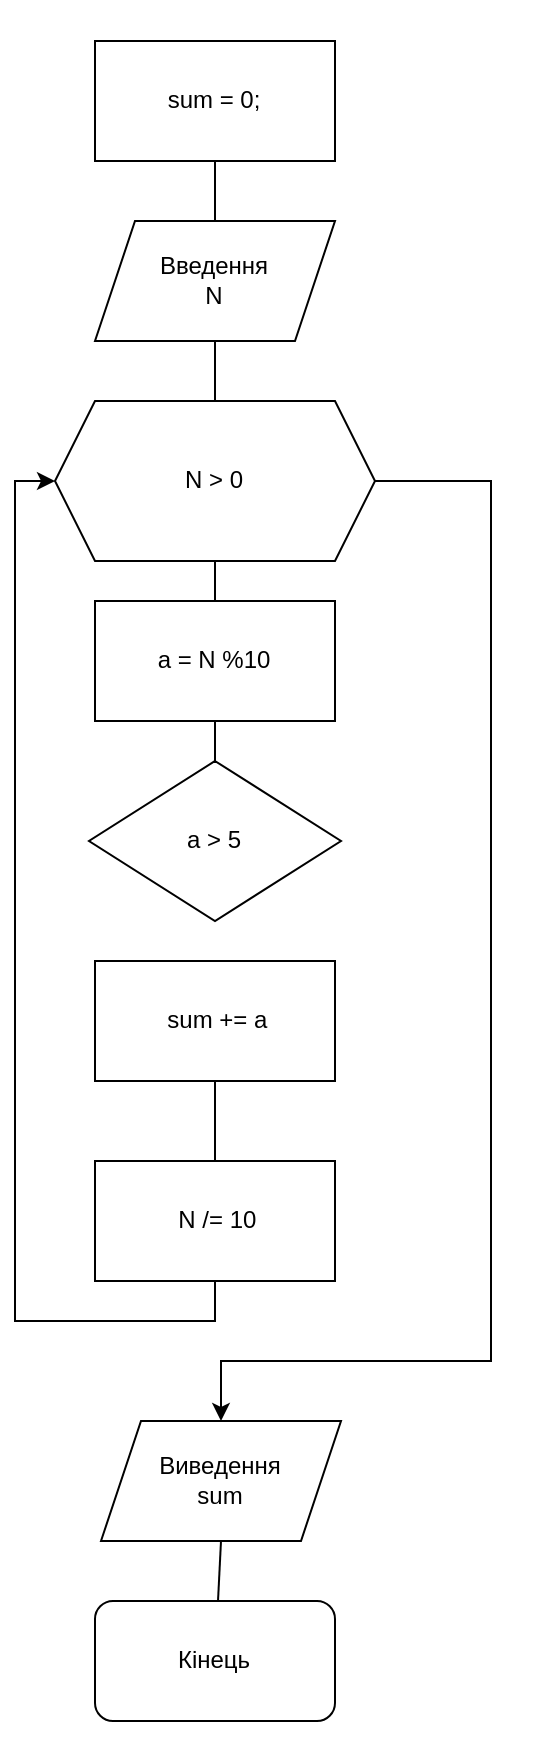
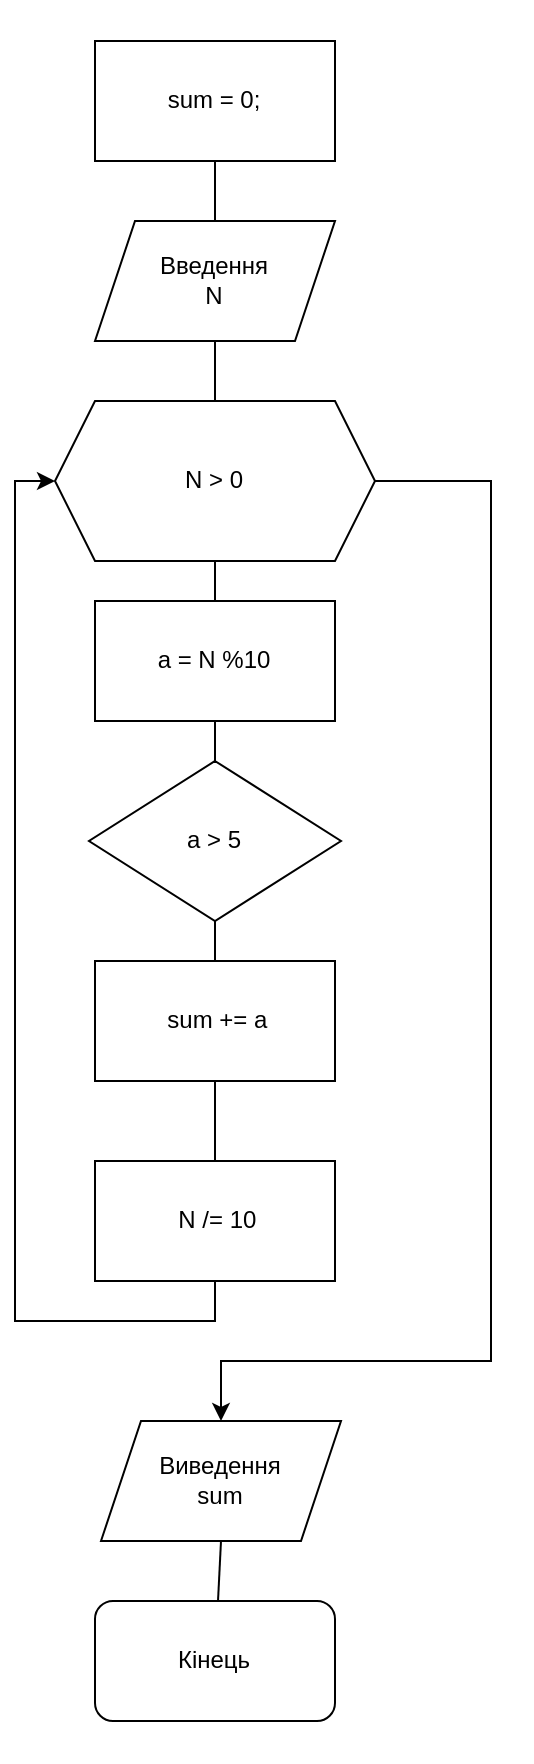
edge "a > 5" -- "sum += a": added
